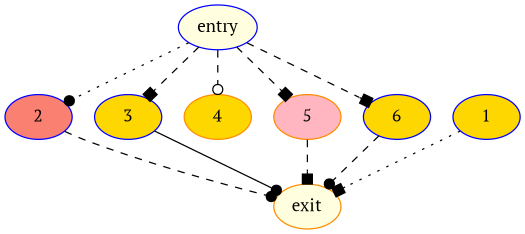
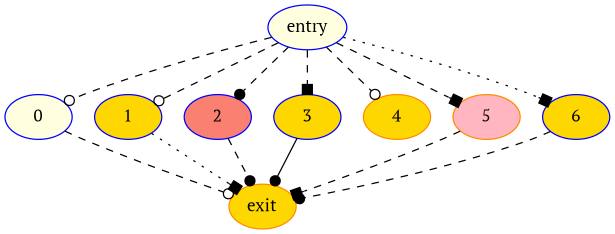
edge "entry" -> "6": style dashed -> dotted
edge "entry" -> "2": style dotted -> dashed
edge "entry" -> "1": added
node "0": added
node "exit": fillcolor lightyellow -> gold
